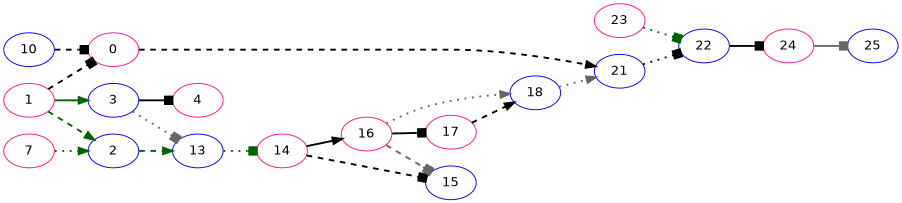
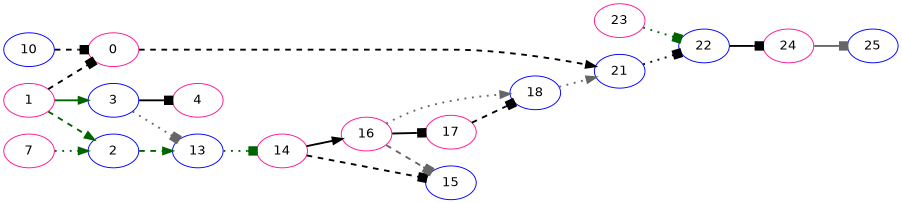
edge "17" -> "18": arrowhead normal -> box
